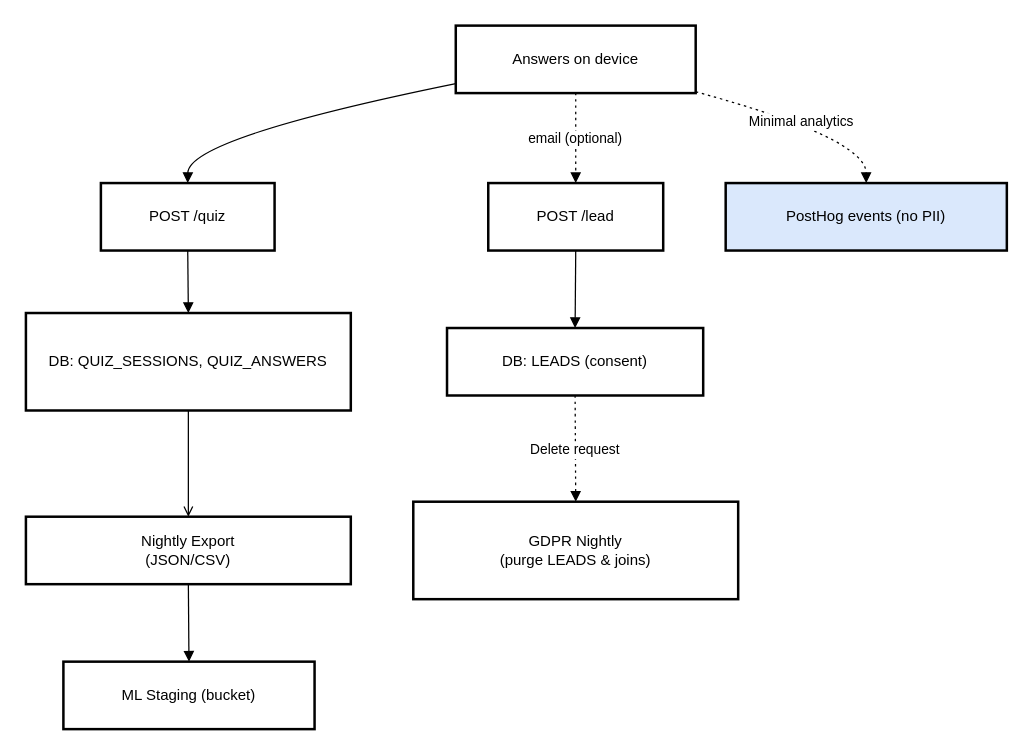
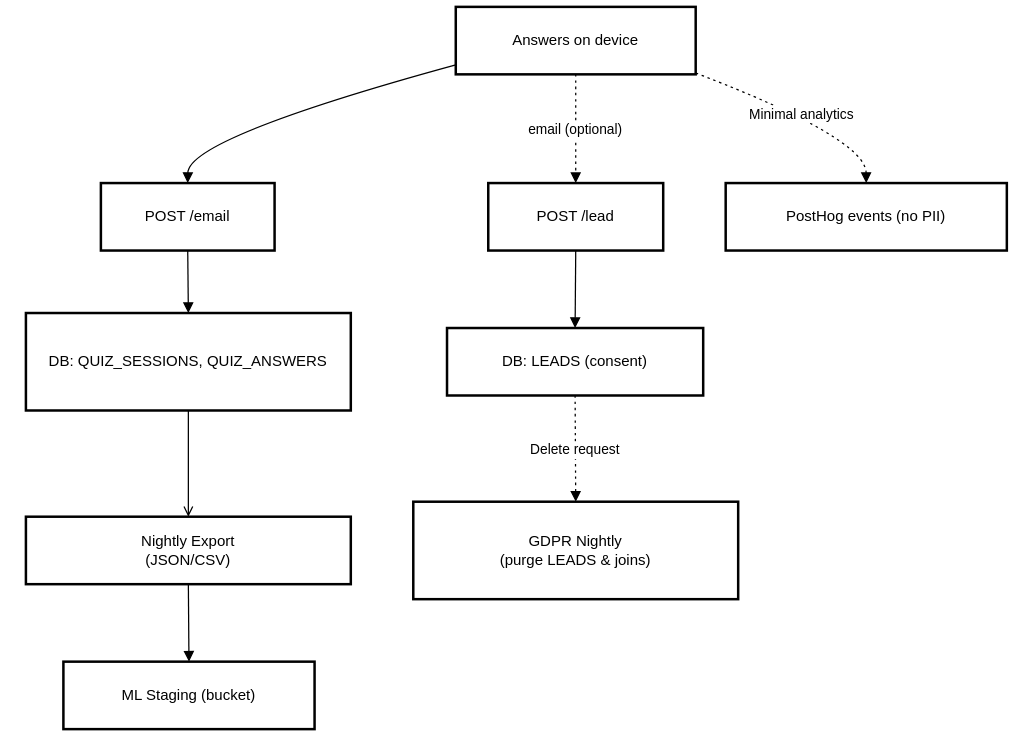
node "Answers on device": moved (576, 59) -> (576, 41)
node "POST /quiz": label "POST /quiz" -> "POST /email"
node "PostHog events (no PII)": fillcolor #dae8fc -> #ffffff
